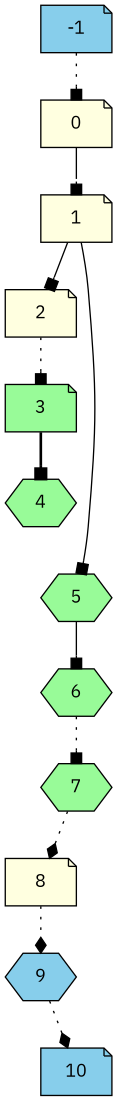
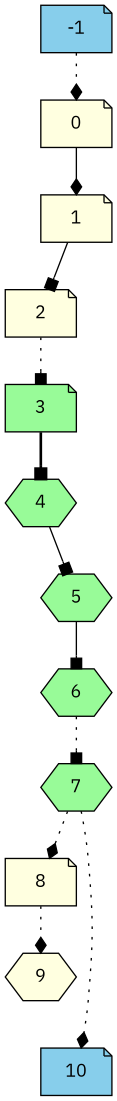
edge "-1" -> "0": arrowhead box -> diamond
edge "0" -> "1": arrowhead box -> diamond
edge "1" -> "5": now "4" -> "5"
node "9": fillcolor skyblue -> lightyellow
edge "9" -> "10": now "7" -> "10"
